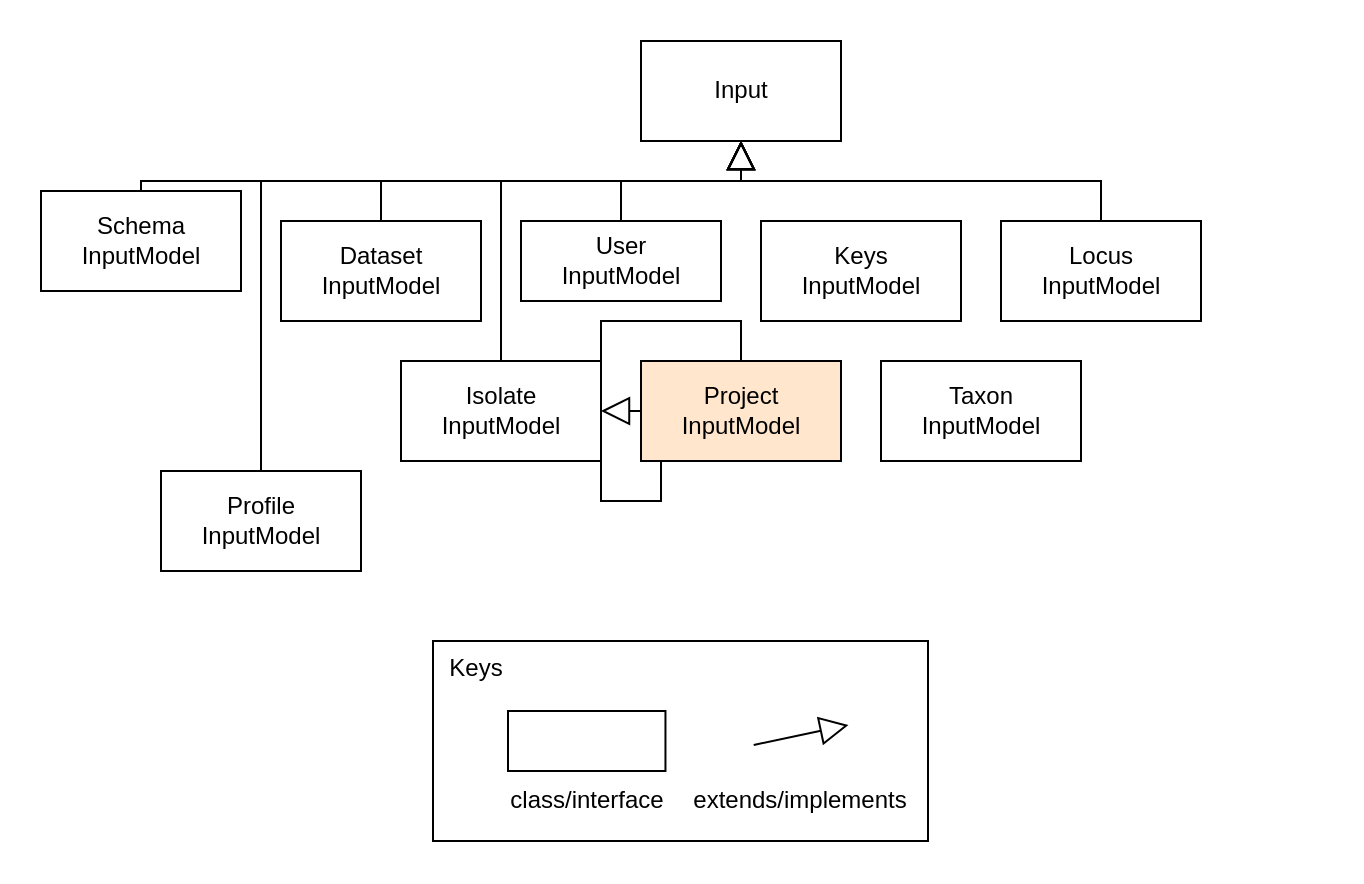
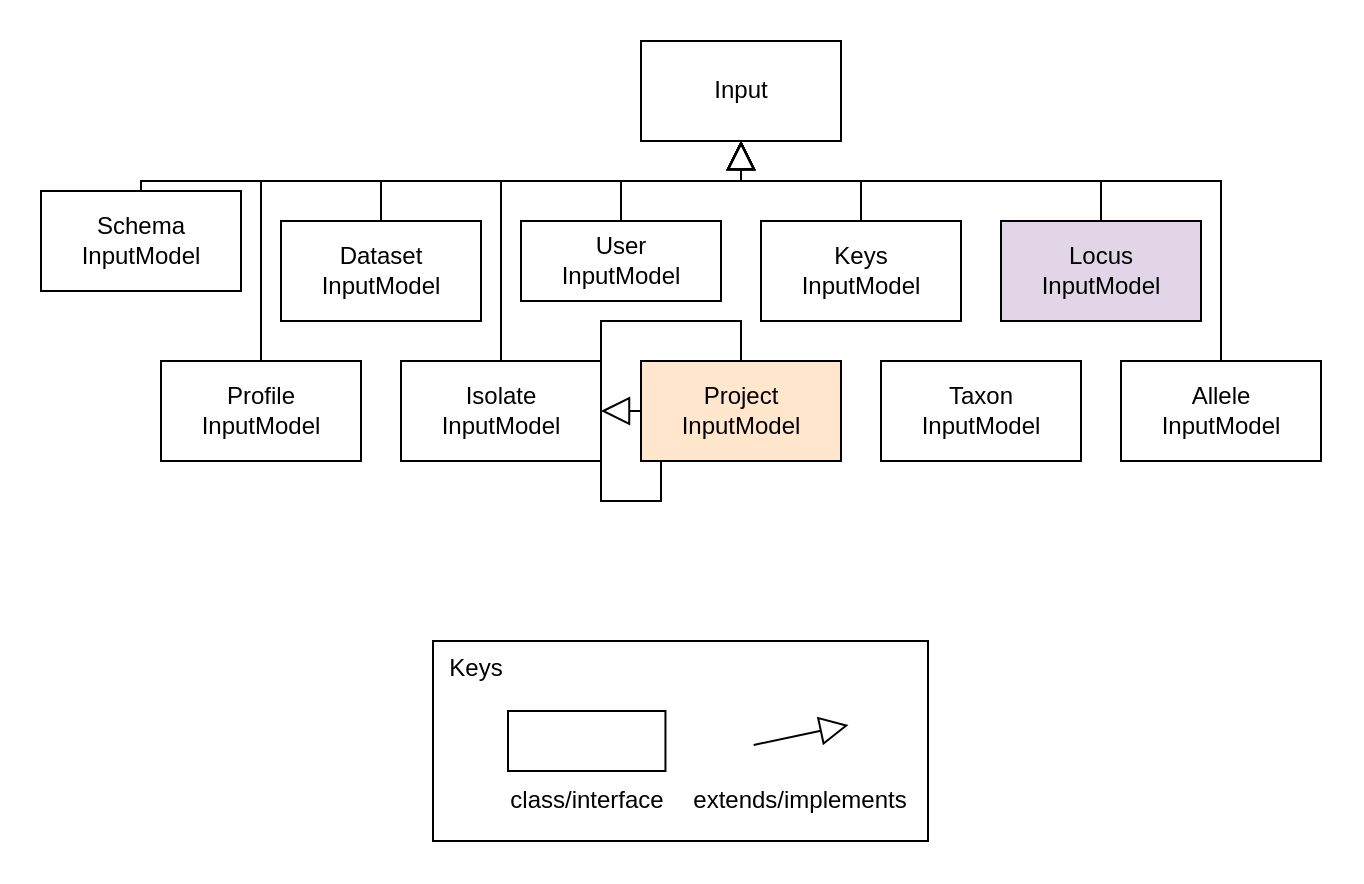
edge "Keys InputModel" -> "Input": added
edge "Allele InputModel" -> "Input": added
node "Locus InputModel": fillcolor #ffffff -> #e1d5e7
node "Allele InputModel": added
node "Profile InputModel": moved (261, 521) -> (261, 411)
